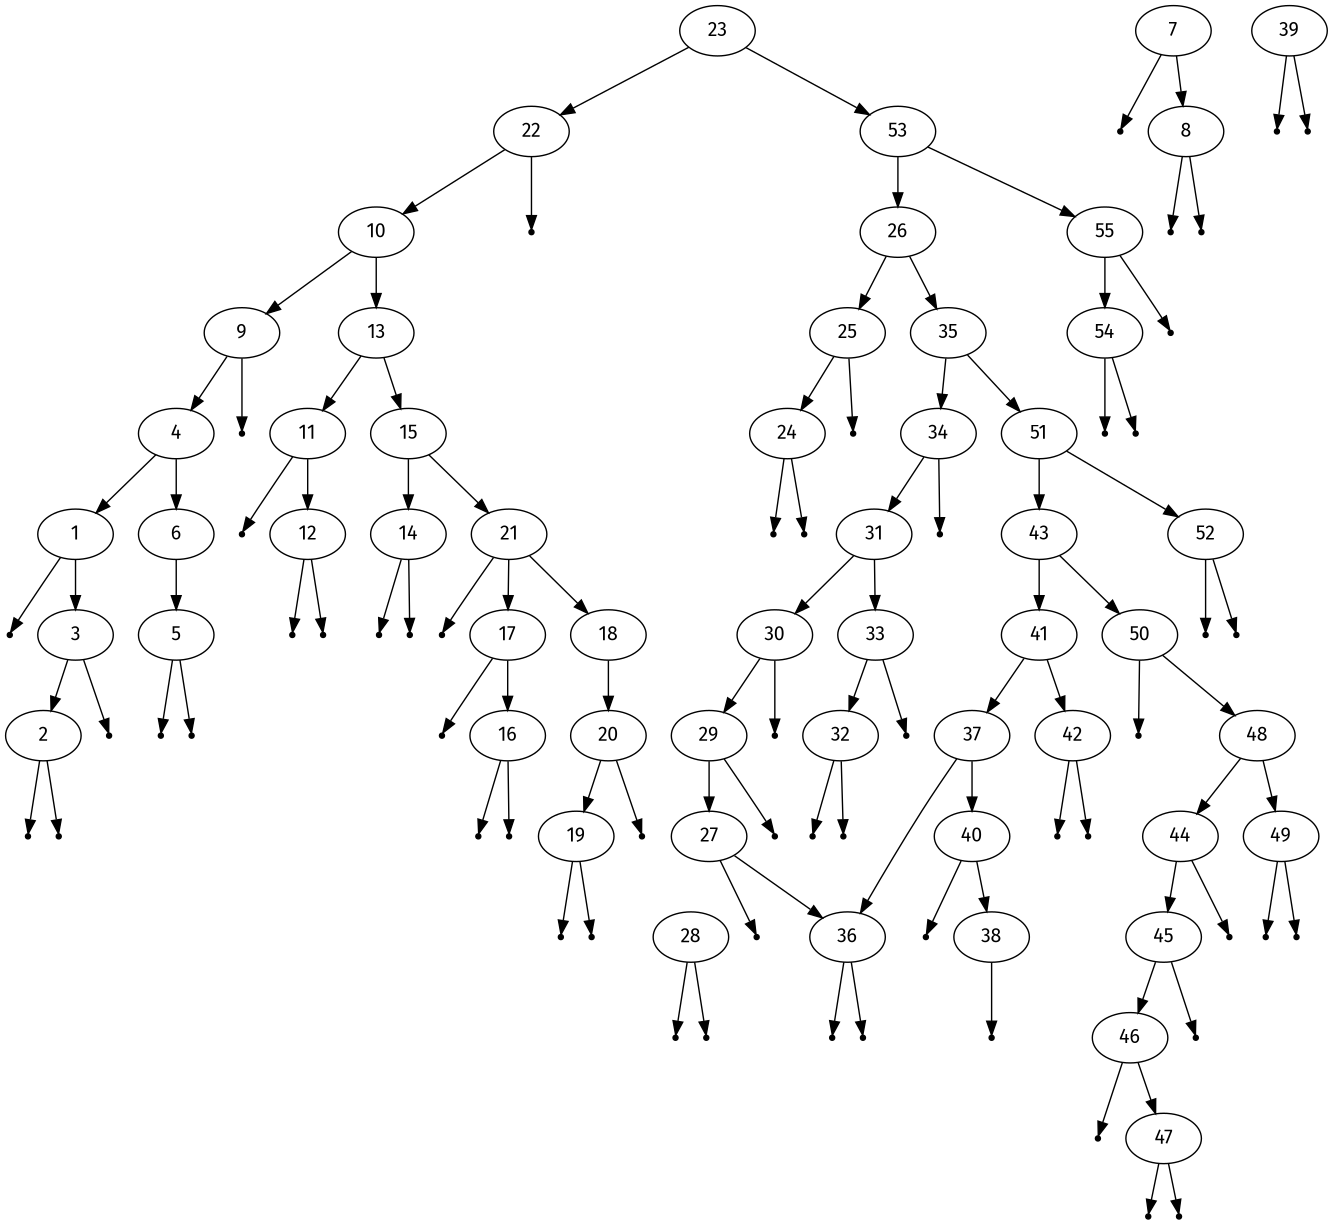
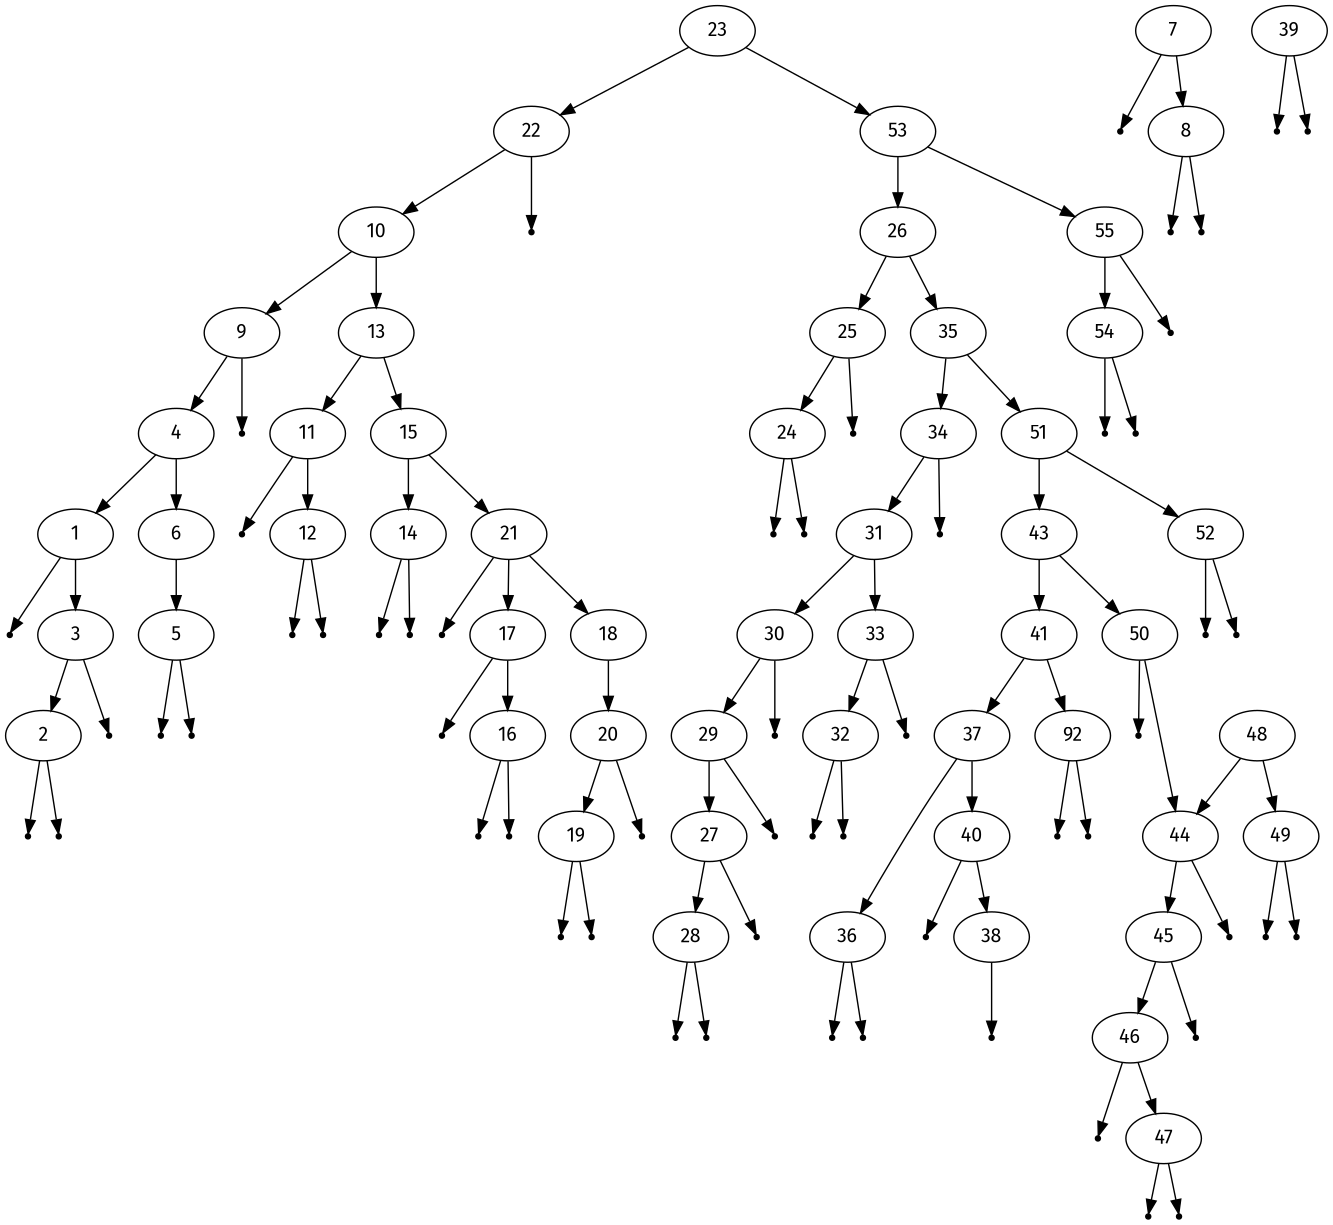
edge "50" -> "48": now "50" -> "44"
node "42": label "42" -> "92"
edge "27" -> "36": now "27" -> "28"
